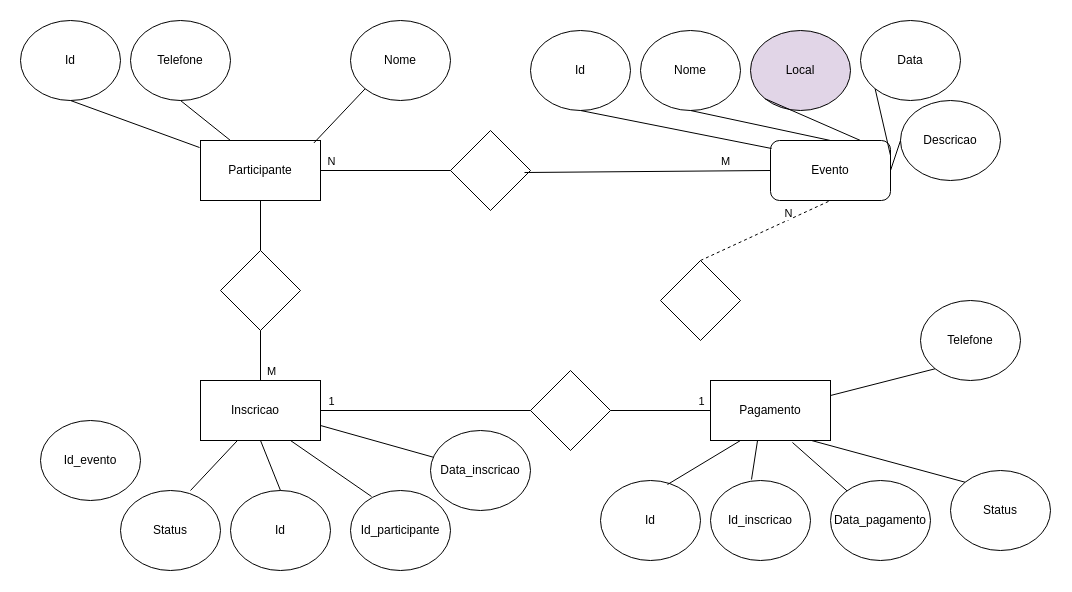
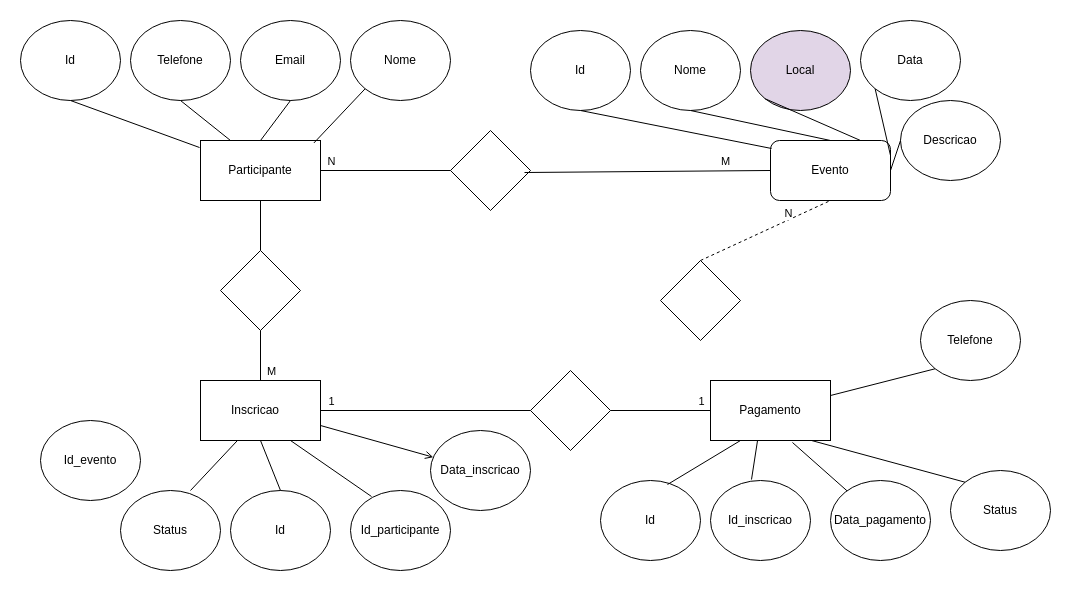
node "Email": added
edge "Email" -- "Participante": added
edge "Inscricao" -- "Data_inscricao": arrowhead none -> open
